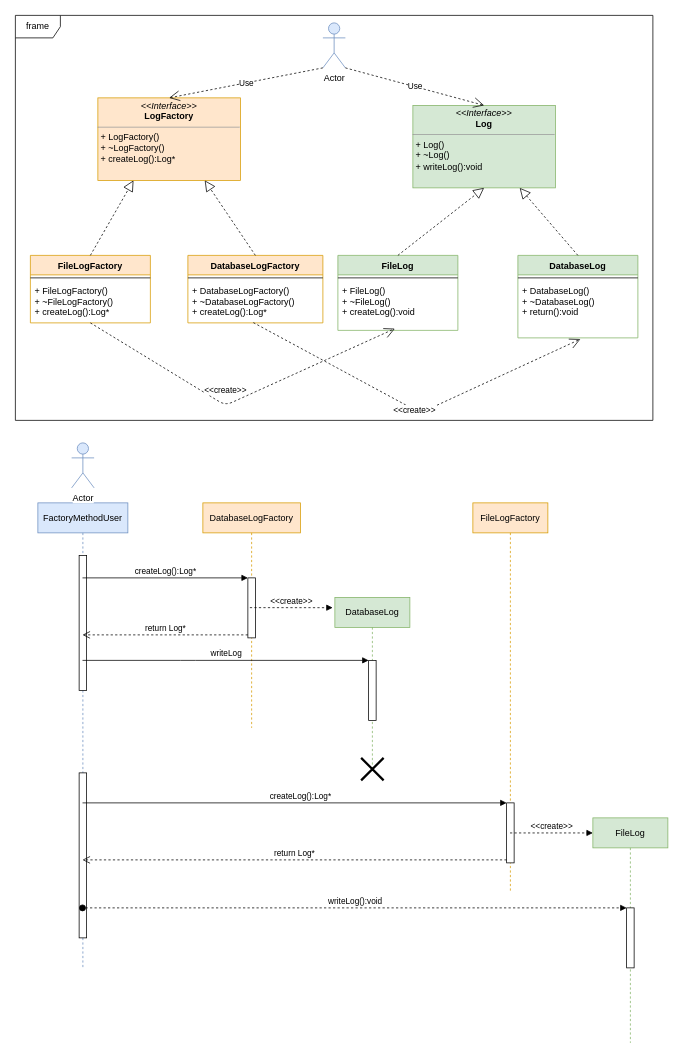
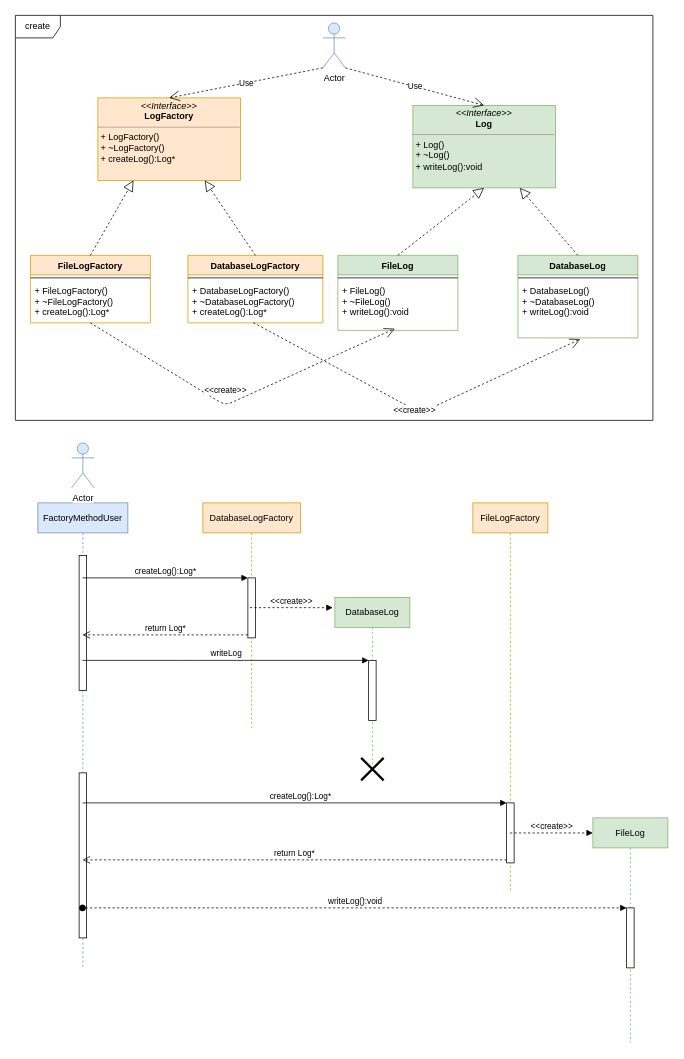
node "frame": label "frame" -> "create"
node "+ FileLog() + ~FileLog() + createLog():void": label "+ FileLog() + ~FileLog() + createLog():void" -> "+ FileLog() + ~FileLog() + writeLog():void"
node "+ DatabaseLog() + ~DatabaseLog() + return():void": label "+ DatabaseLog() + ~DatabaseLog() + return():void" -> "+ DatabaseLog() + ~DatabaseLog() + writeLog():void"
